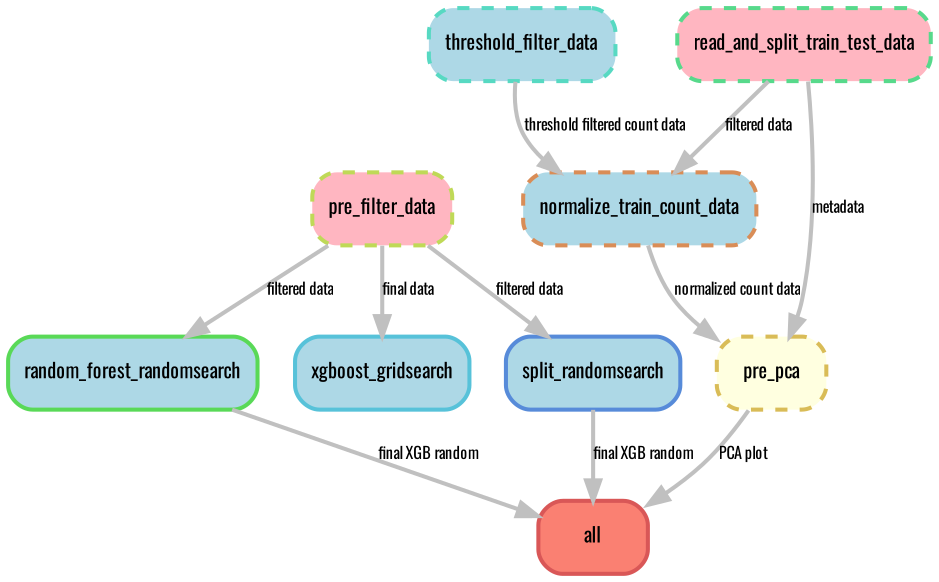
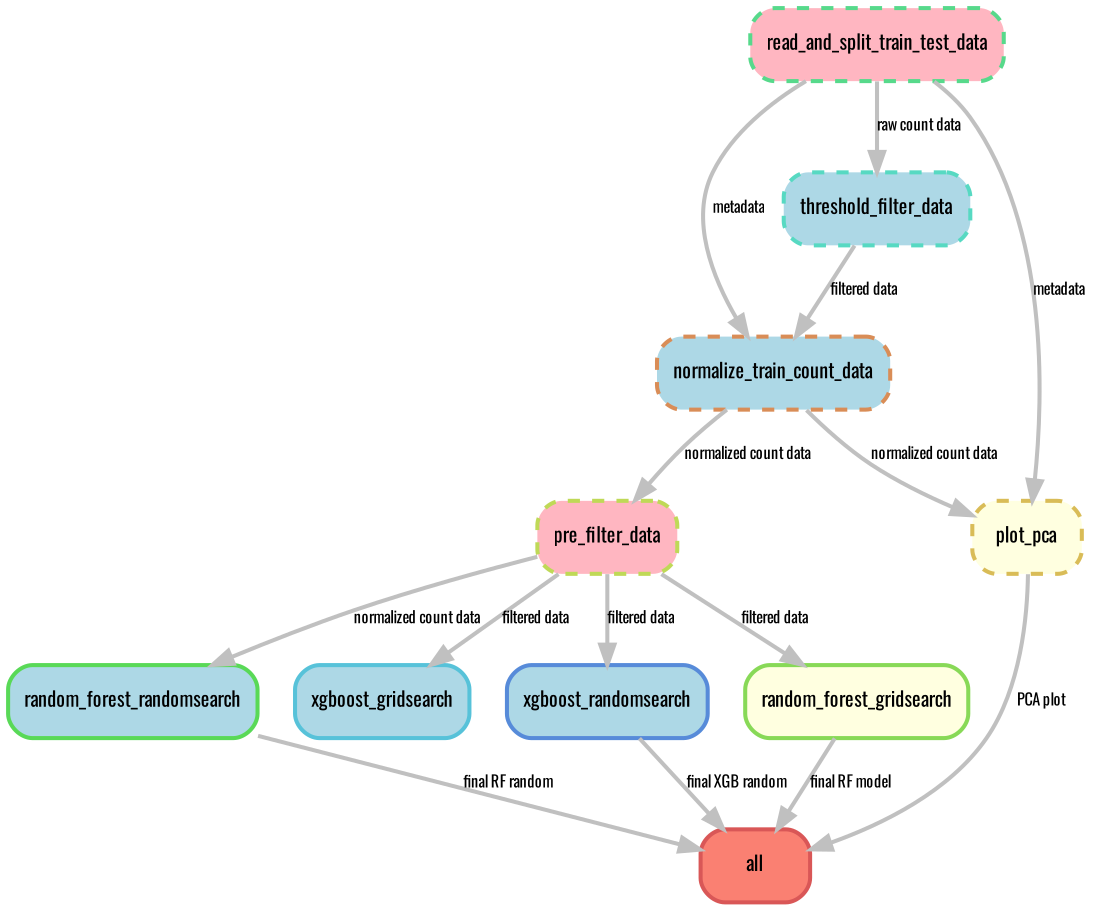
edge "read_and_split_train_test_data" -> "threshold_filter_data": added, label "raw count data"
edge "threshold_filter_data" -> "normalize_train_count_data": label "threshold filtered count data" -> "filtered data"
edge "read_and_split_train_test_data" -> "normalize_train_count_data": label "filtered data" -> "metadata"
edge "pre_filter_data" -> "random_forest_randomsearch": label "filtered data" -> "normalized count data"
edge "pre_filter_data" -> "xgboost_gridsearch": label "final data" -> "filtered data"
node "split_randomsearch": label "split_randomsearch" -> "xgboost_randomsearch"
node "pre_pca": label "pre_pca" -> "plot_pca"
edge "normalize_train_count_data" -> "pre_filter_data": added, label "normalized count data"
edge "random_forest_randomsearch" -> "all": label "final XGB random" -> "final RF random"
node "random_forest_gridsearch": added
